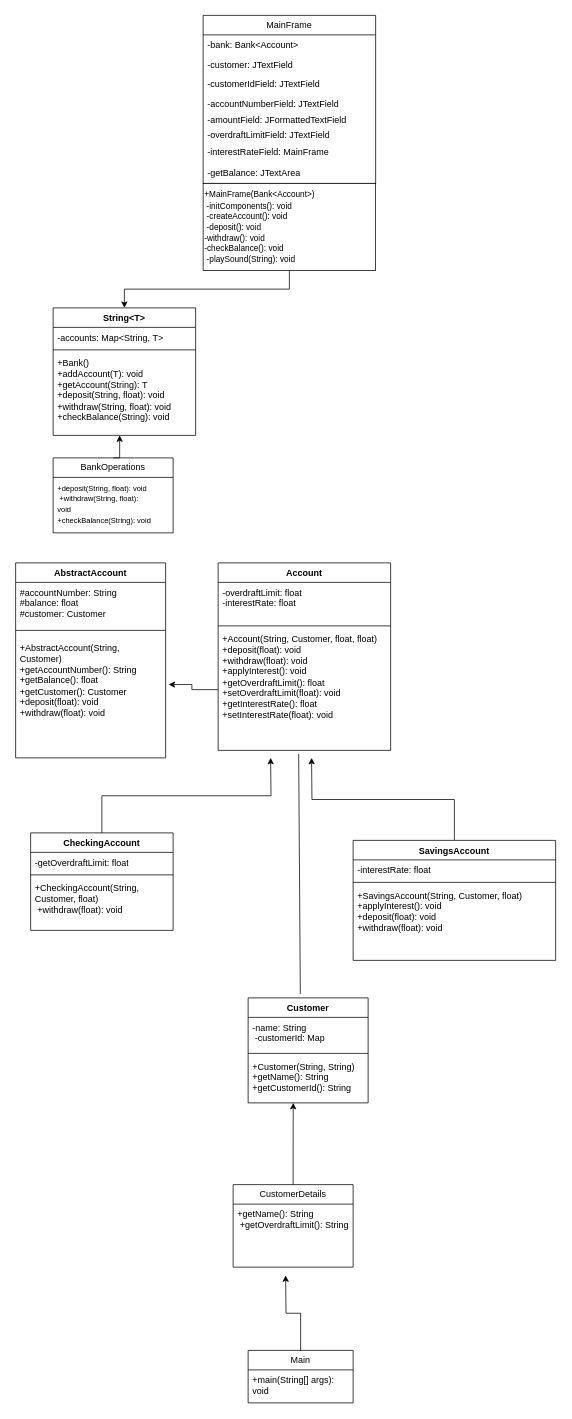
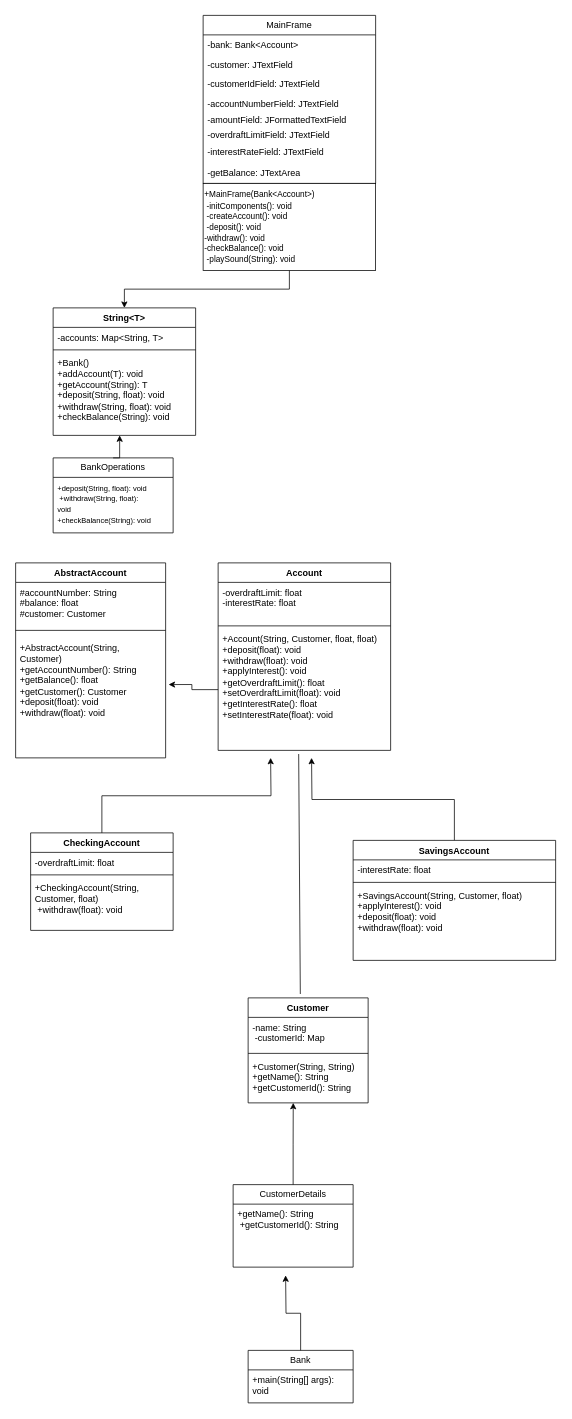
node "-interestRateField: MainFrame": label "-interestRateField: MainFrame" -> "-interestRateField: JTextField"
node "-getOverdraftLimit: float": label "-getOverdraftLimit: float" -> "-overdraftLimit: float"
node "+getName(): String +getOverdraftLimit(): String": label "+getName(): String +getOverdraftLimit(): String" -> "+getName(): String +getCustomerId(): String"
node "Main": label "Main" -> "Bank"
